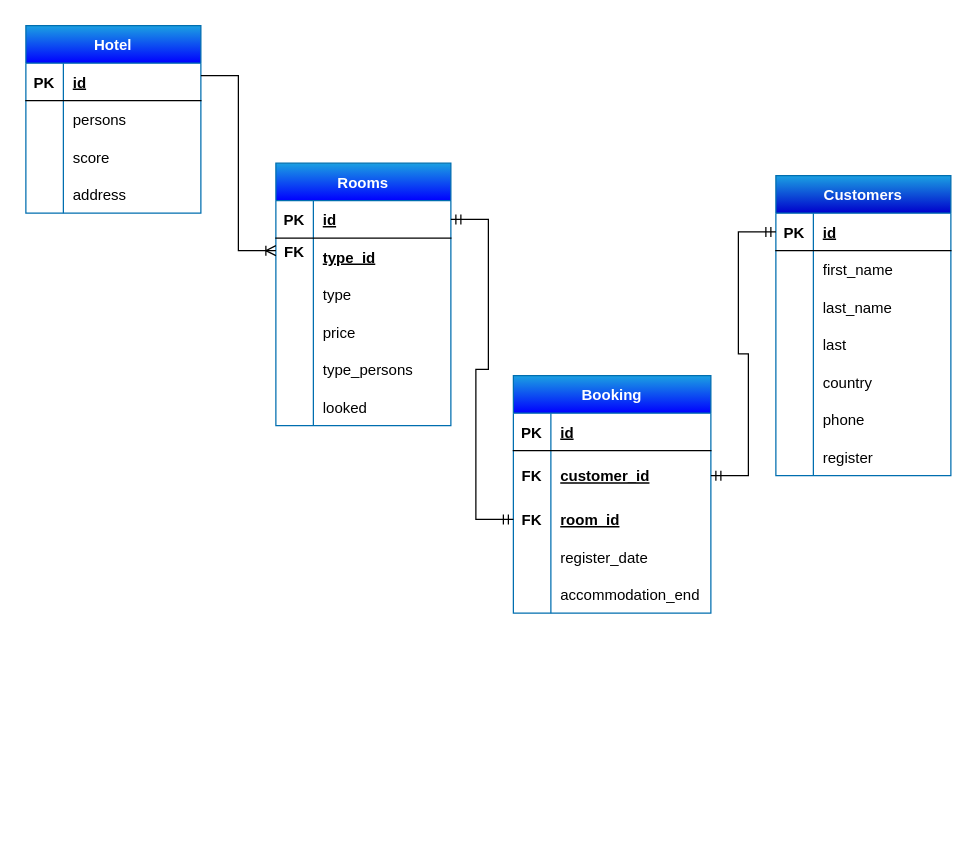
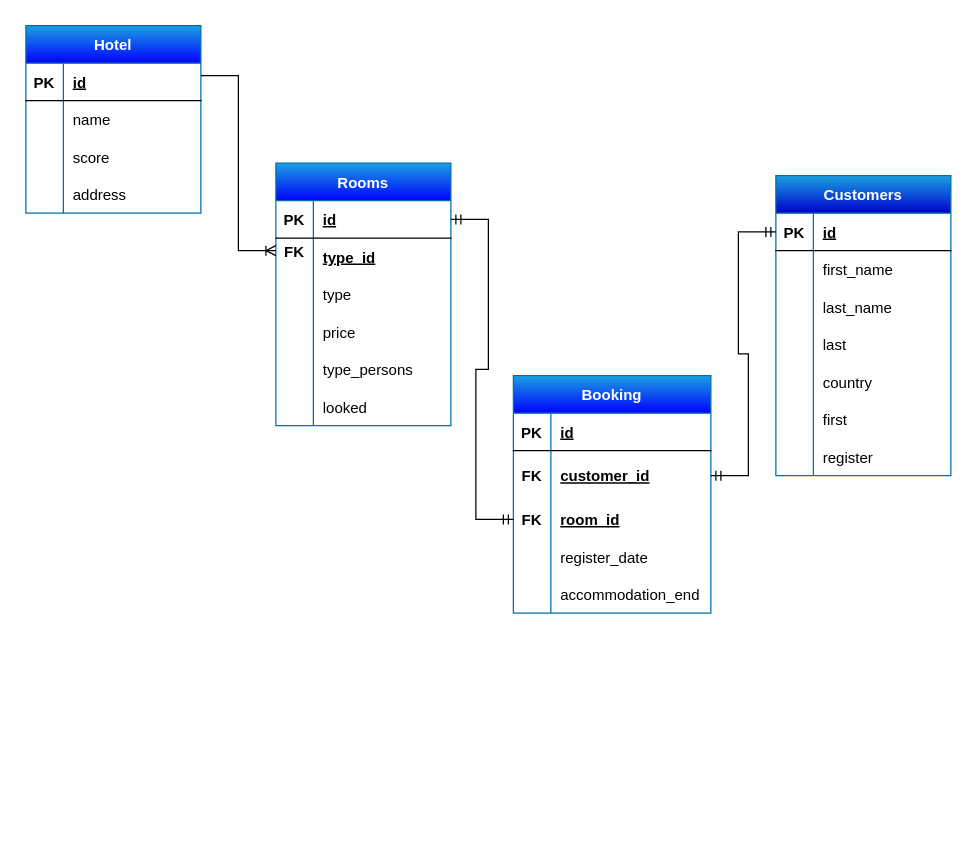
node "persons": label "persons" -> "name"
node "phone": label "phone" -> "first"
